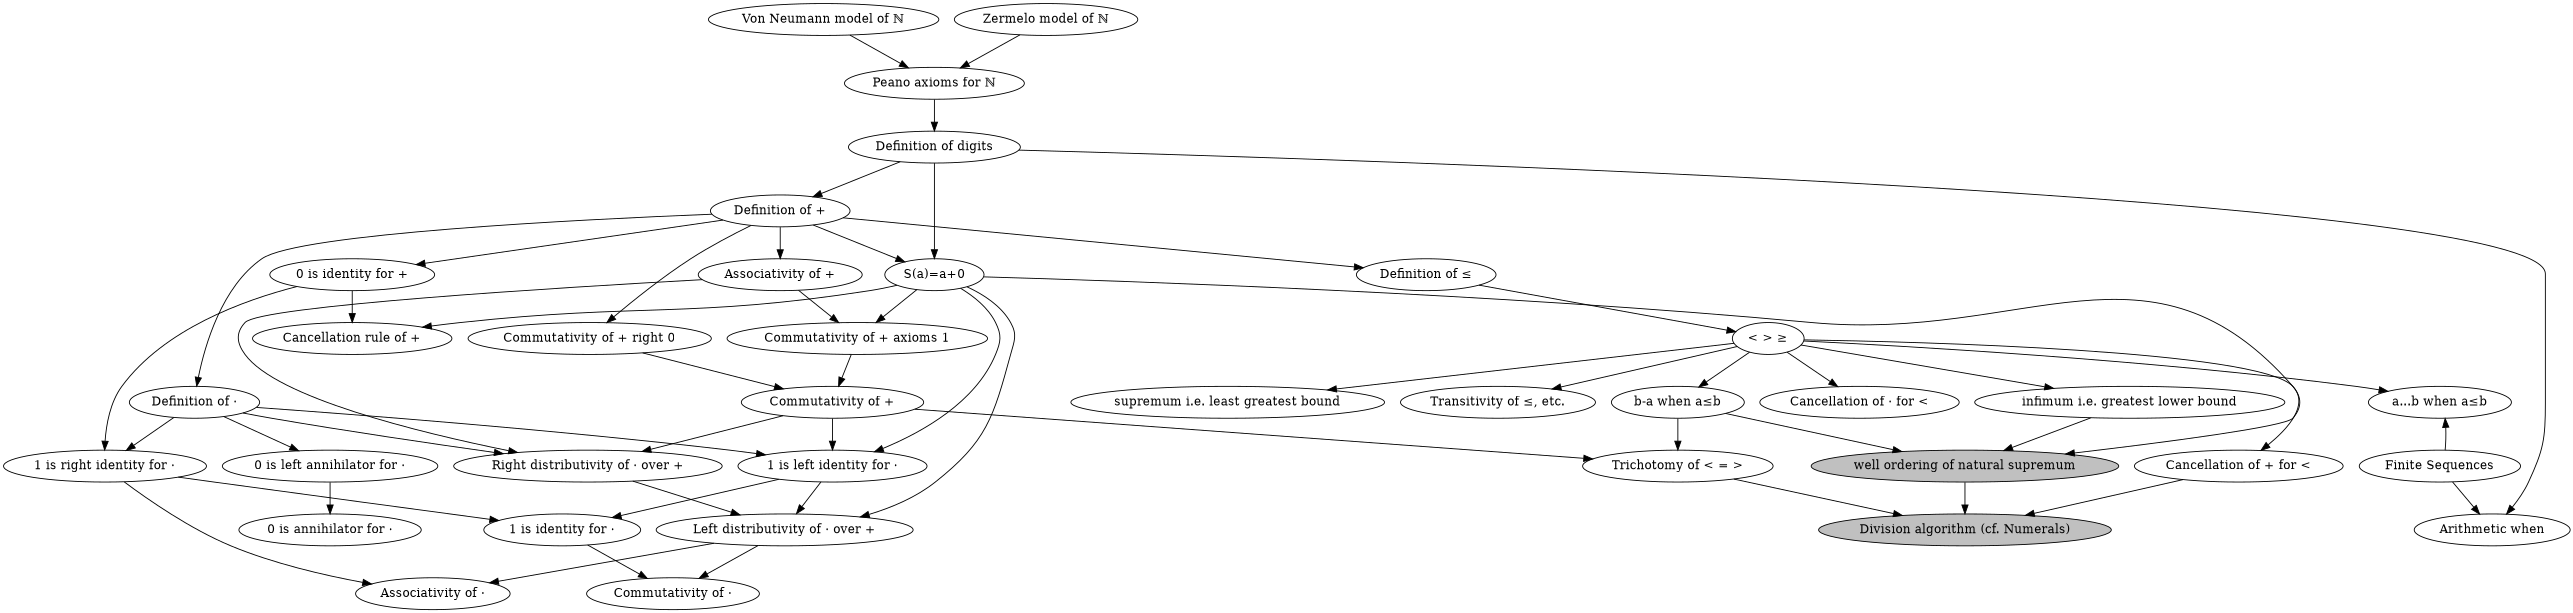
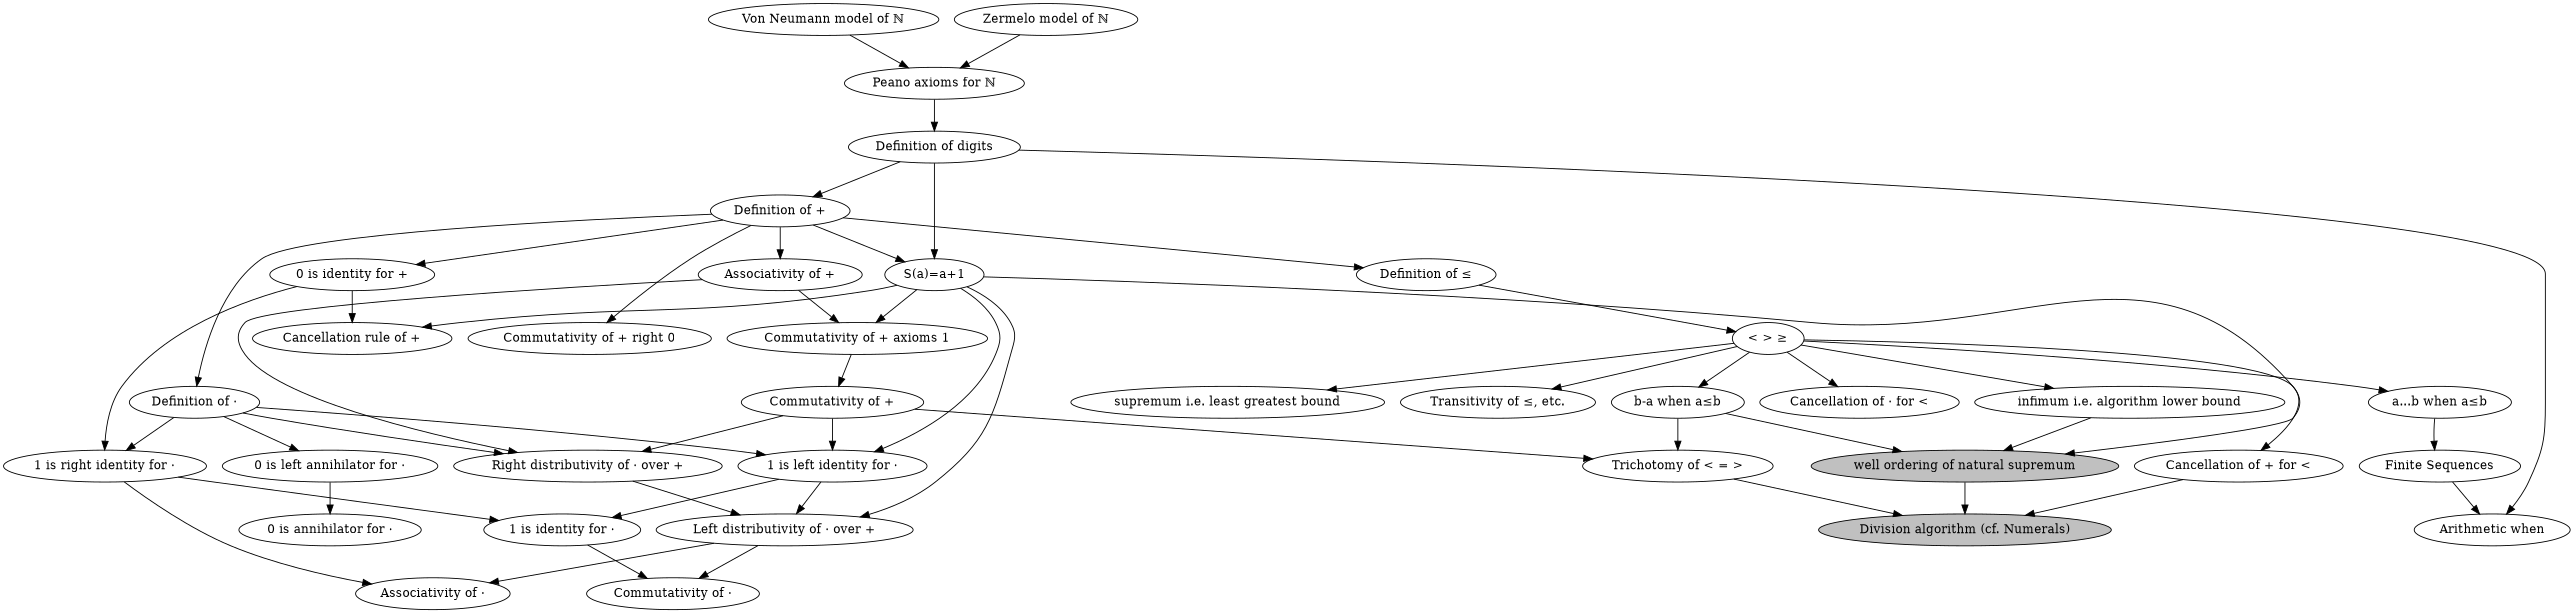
node "S(a)=a+0": label "S(a)=a+0" -> "S(a)=a+1"
edge "Commutativity of + right 0" -> "Commutativity of +": removed
node "infimum i.e. greatest lower bound": label "infimum i.e. greatest lower bound" -> "infimum i.e. algorithm lower bound"
edge "Finite Sequences" -> "a...b when a≤b": reversed
